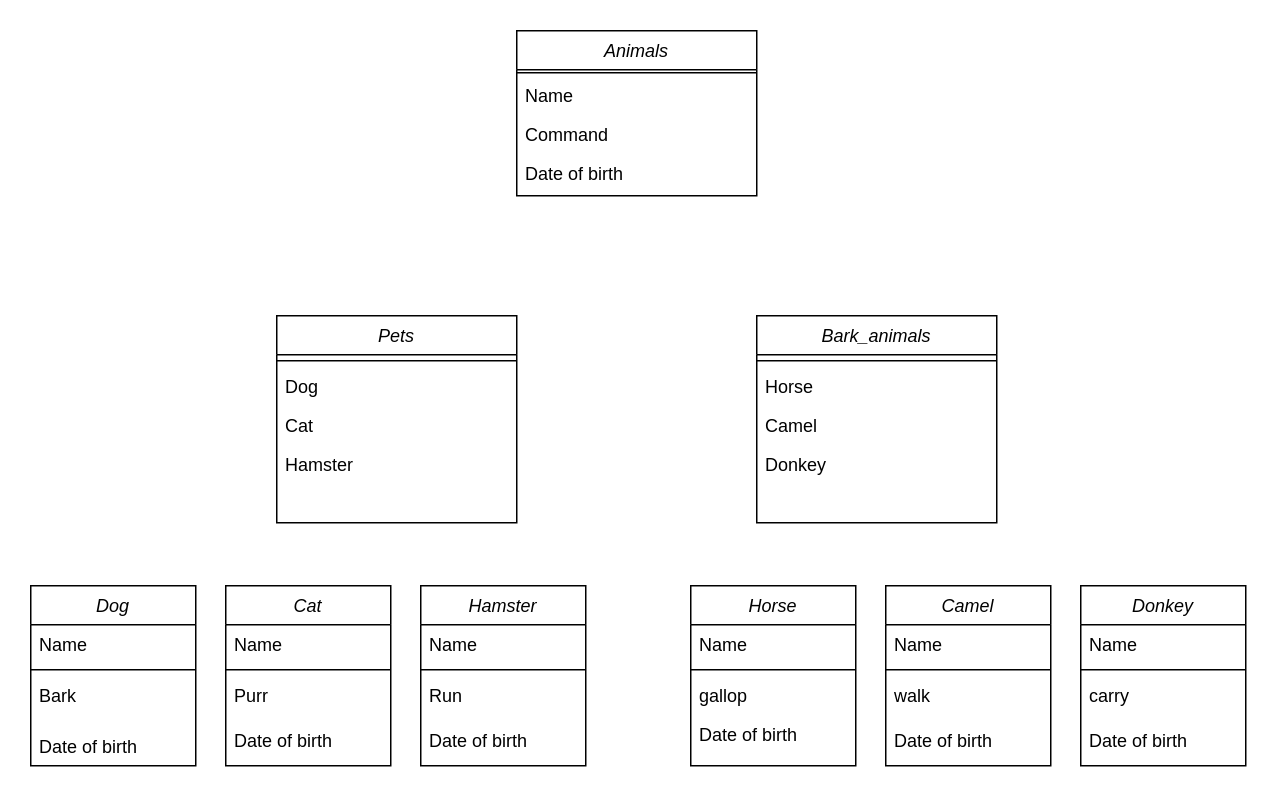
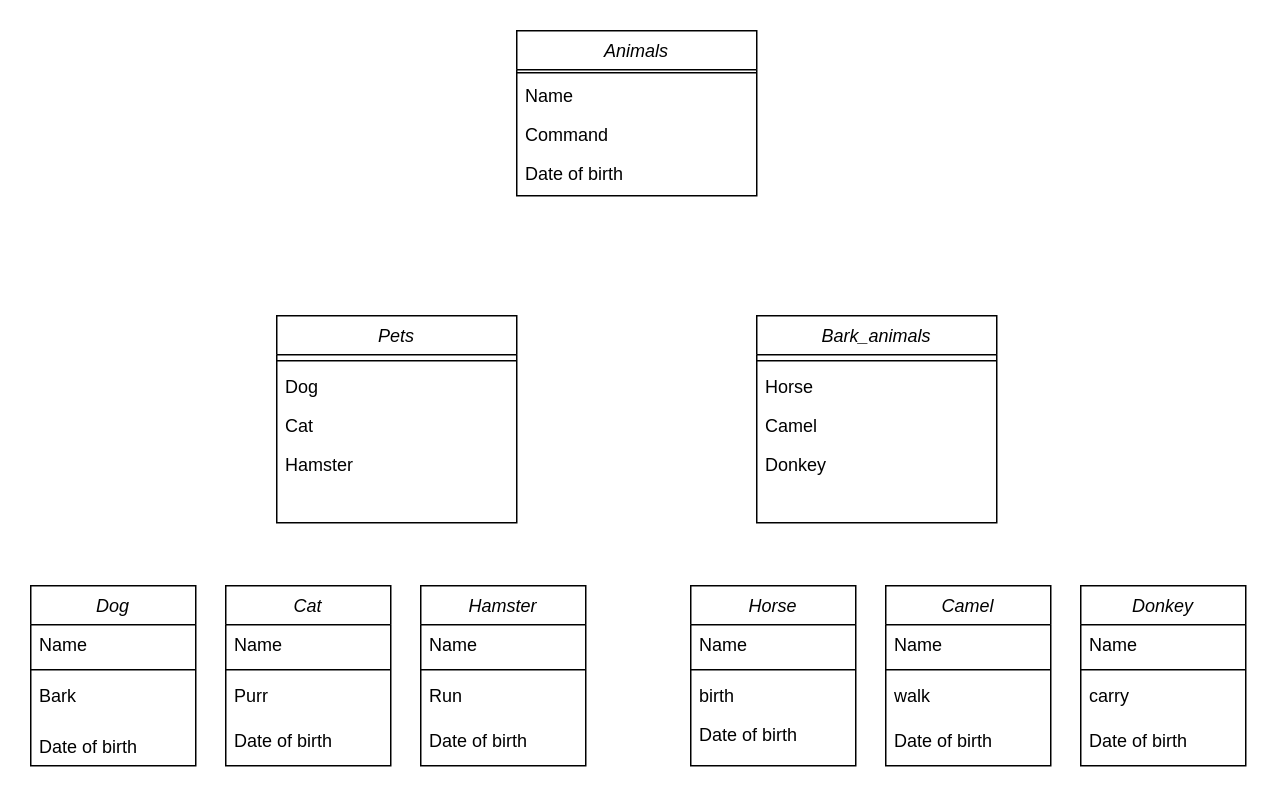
node "gallop": label "gallop" -> "birth"
